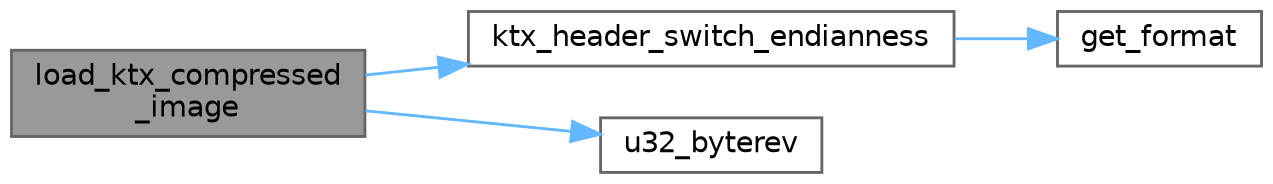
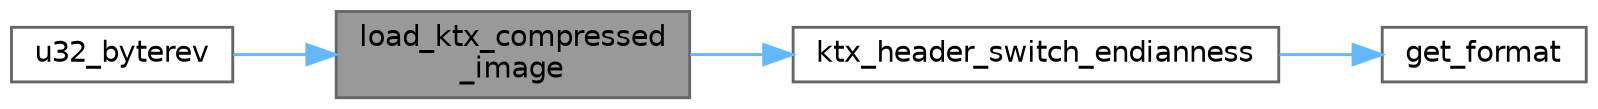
edge "load_ktx_compressed _image" -> "u32_byterev": reversed
